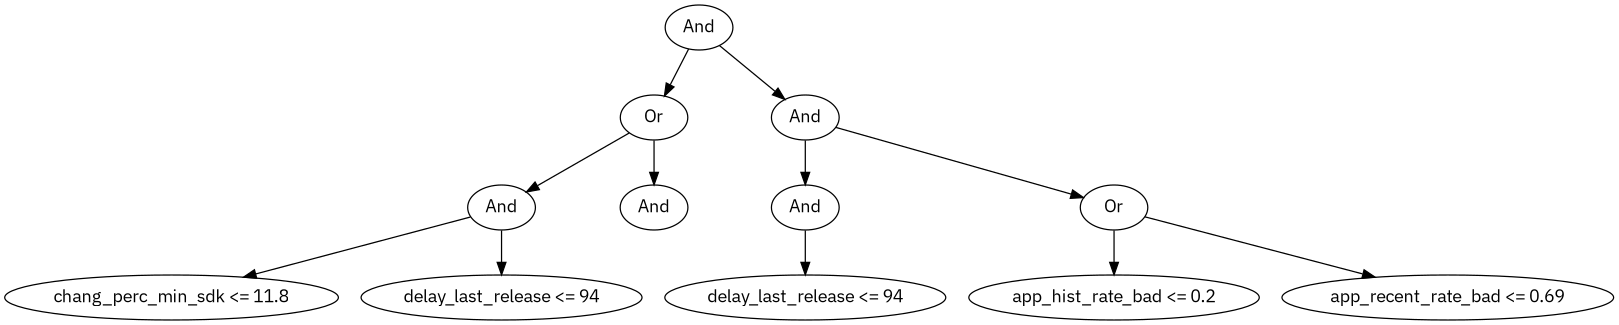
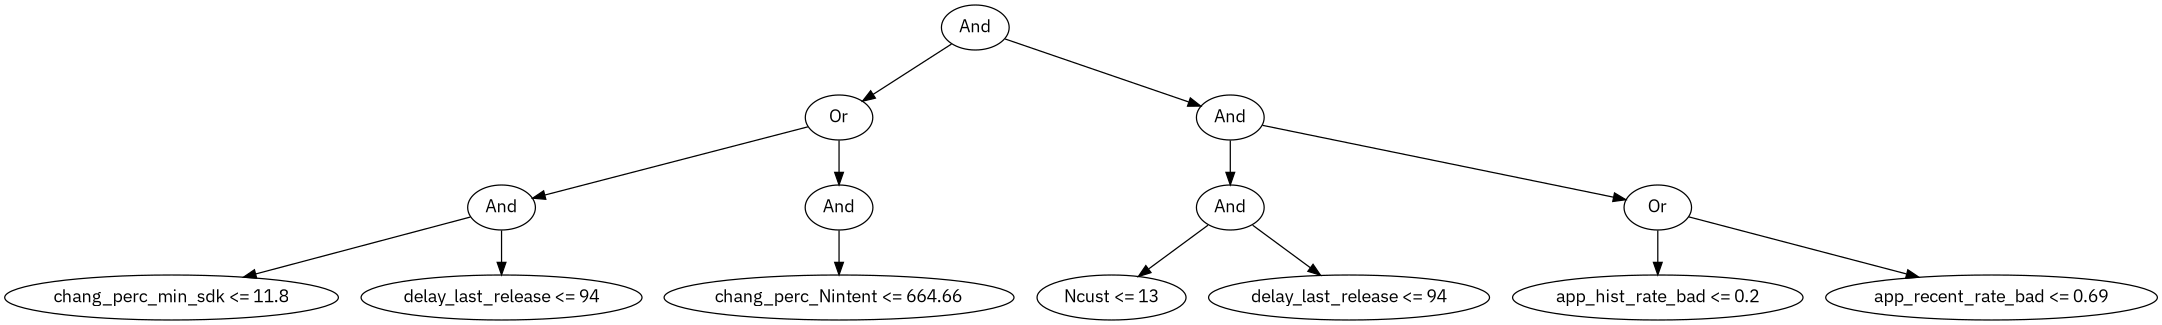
node "chang_perc_Nintent <= 664.66": added
node "Ncust <= 13": added
